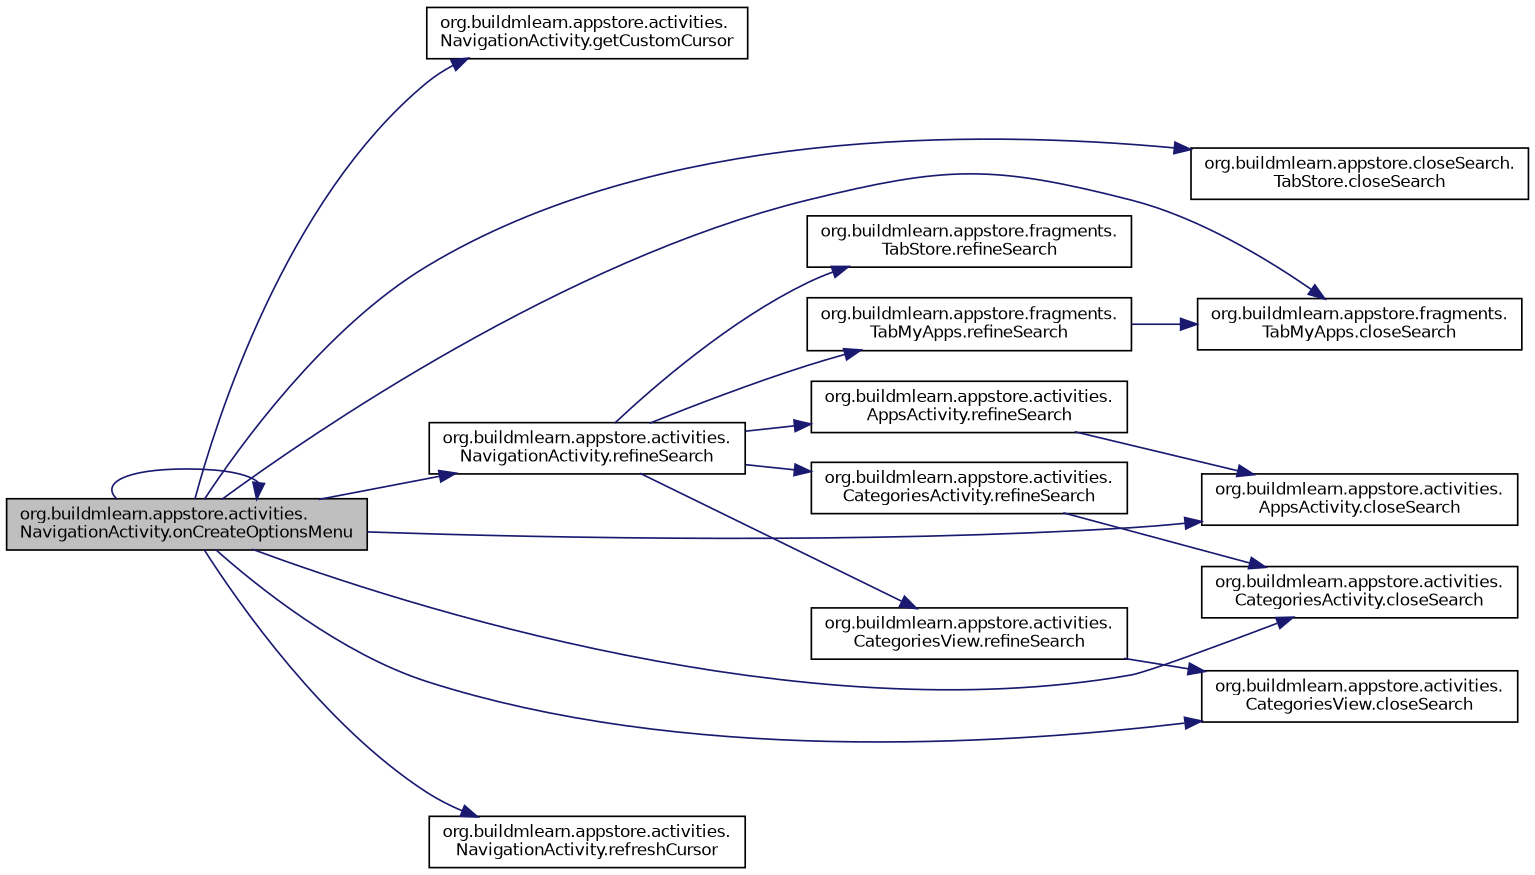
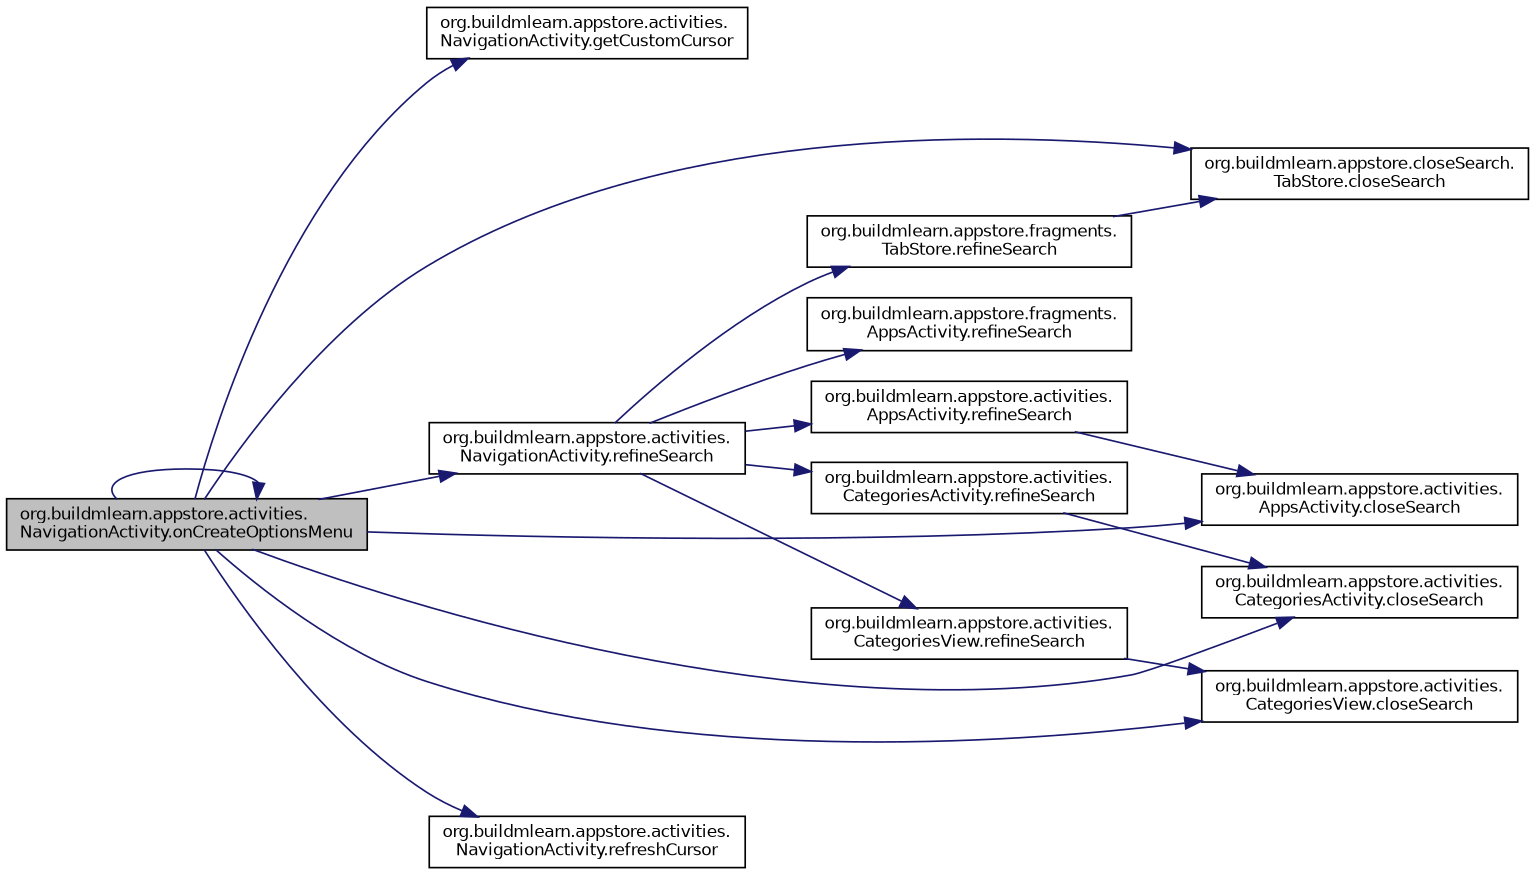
edge "org.buildmlearn.appstore.fragments. TabStore.refineSearch" -> "org.buildmlearn.appstore.closeSearch. TabStore.closeSearch": added
node "org.buildmlearn.appstore.fragments. TabMyApps.refineSearch": label "org.buildmlearn.appstore.fragments. TabMyApps.refineSearch" -> "org.buildmlearn.appstore.fragments. AppsActivity.refineSearch"
node "org.buildmlearn.appstore.fragments. TabMyApps.closeSearch": removed
